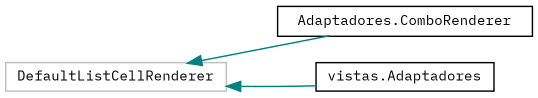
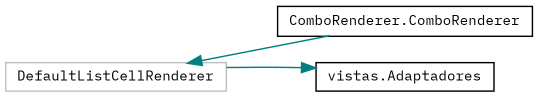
node "Adaptadores.ComboRenderer": label "Adaptadores.ComboRenderer" -> "ComboRenderer.ComboRenderer"
edge "vistas.Adaptadores" -> "DefaultListCellRenderer": reversed
